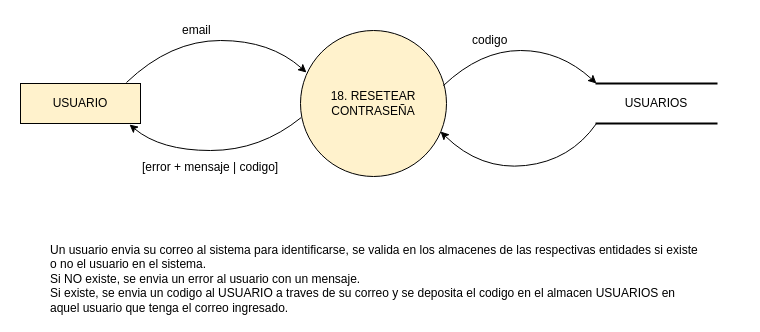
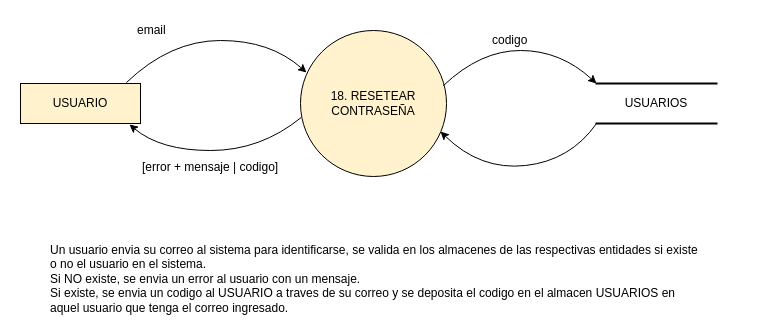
node "email": moved (206, 31) -> (161, 31)
node "codigo": moved (496, 41) -> (516, 41)
